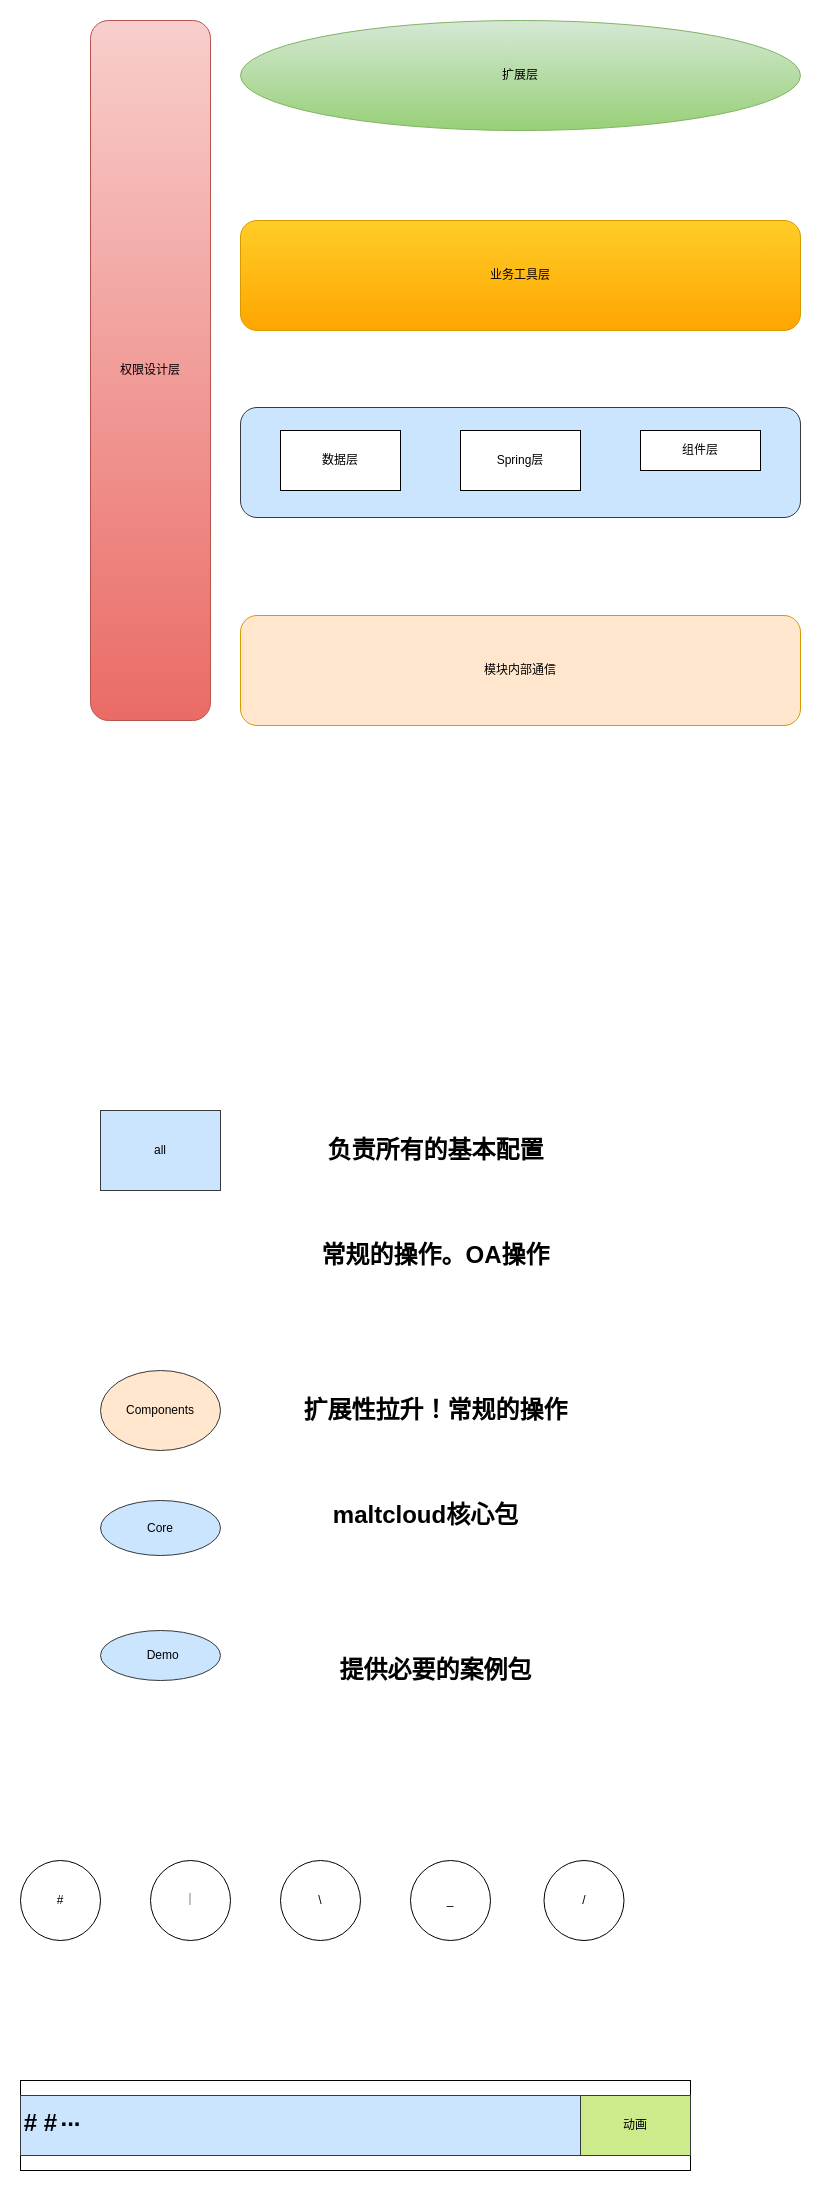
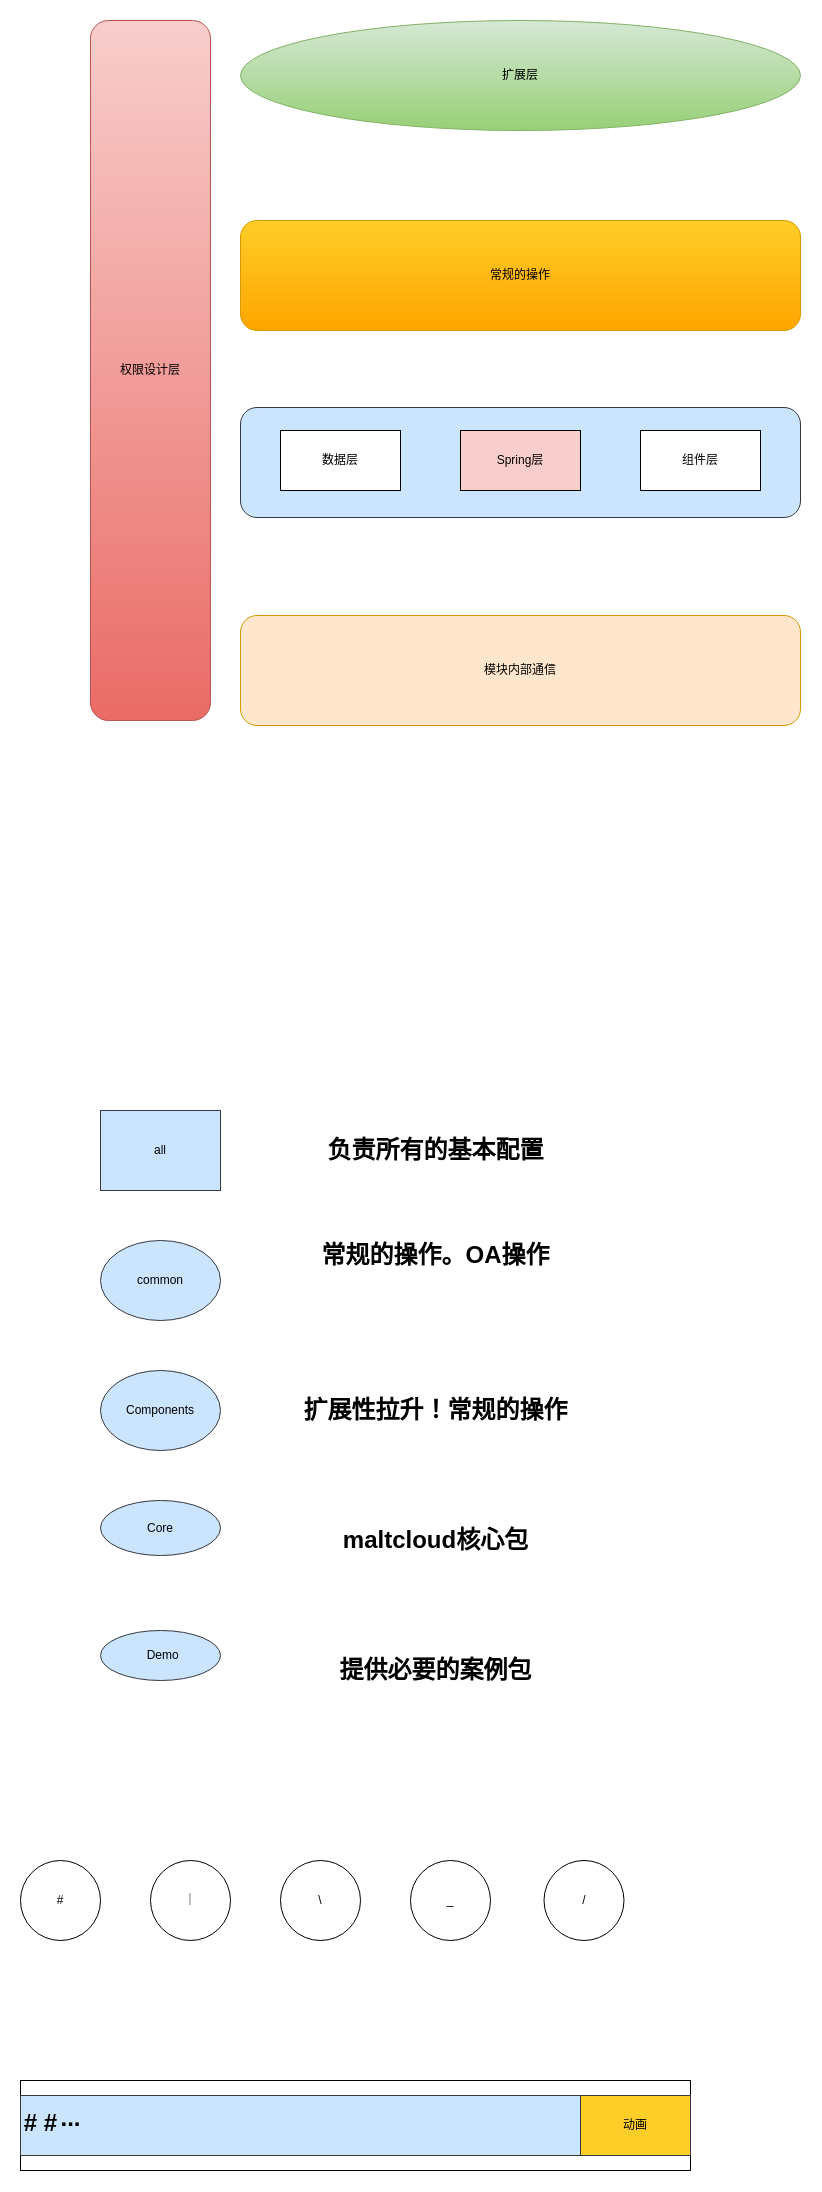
node "业务工具层": label "业务工具层" -> "常规的操作"
node "组件层": size 120x40 -> 120x60
node "Spring层": fillcolor #ffffff -> #f8cecc
node "common": added
node "Components": fillcolor #ffe6cc -> #cce5ff
node "maltcloud核心包": moved (426, 1516) -> (436, 1541)
node "动画": fillcolor #cdeb8b -> #ffcd28
